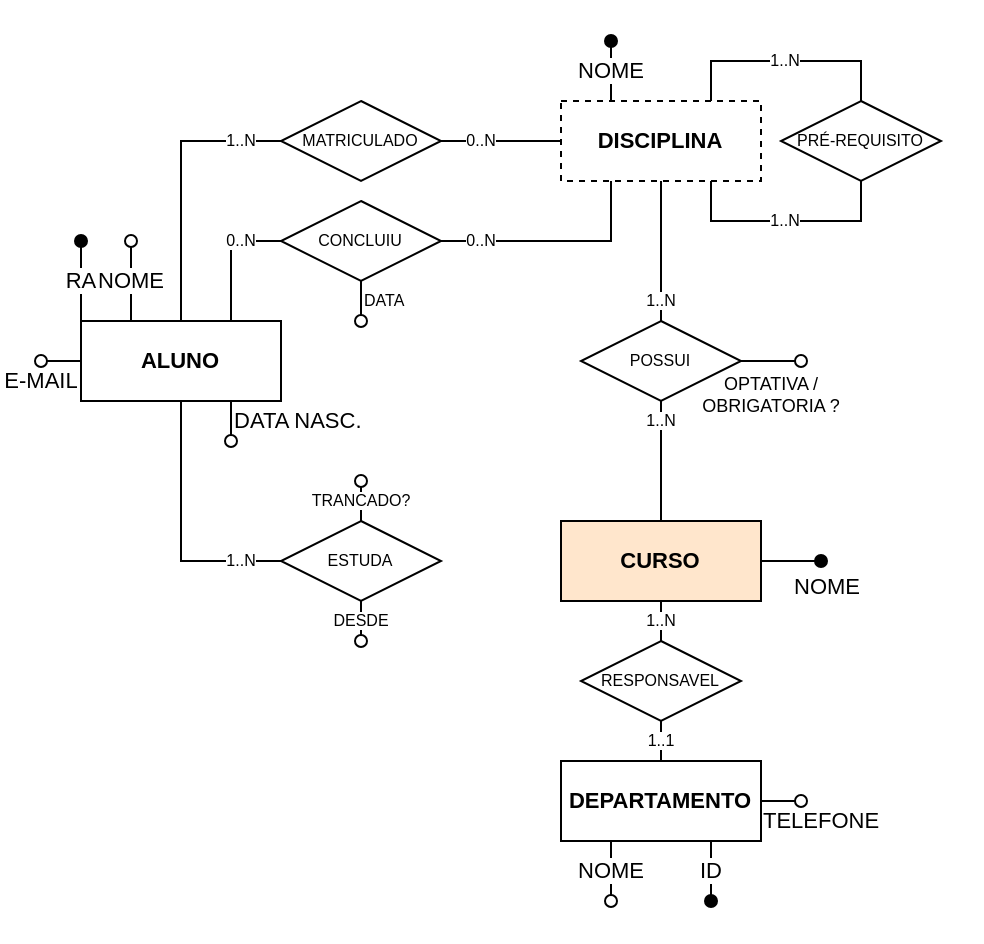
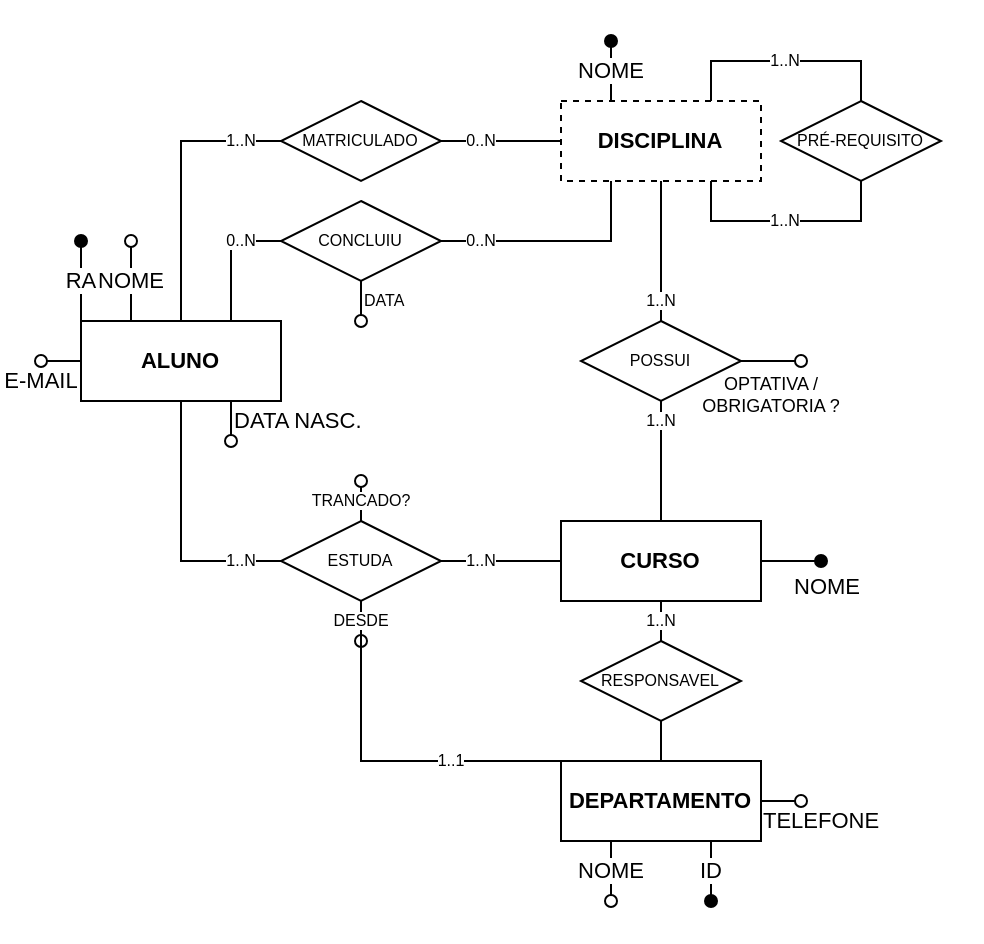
edge "ESTUDA" -- "CURSO": added, label "1..N"
node "CURSO": fillcolor #ffe6cc -> #ffffff
edge "RESPONSAVEL" -- "DEPARTAMENTO": now "RESPONSAVEL" -- "ESTUDA"
